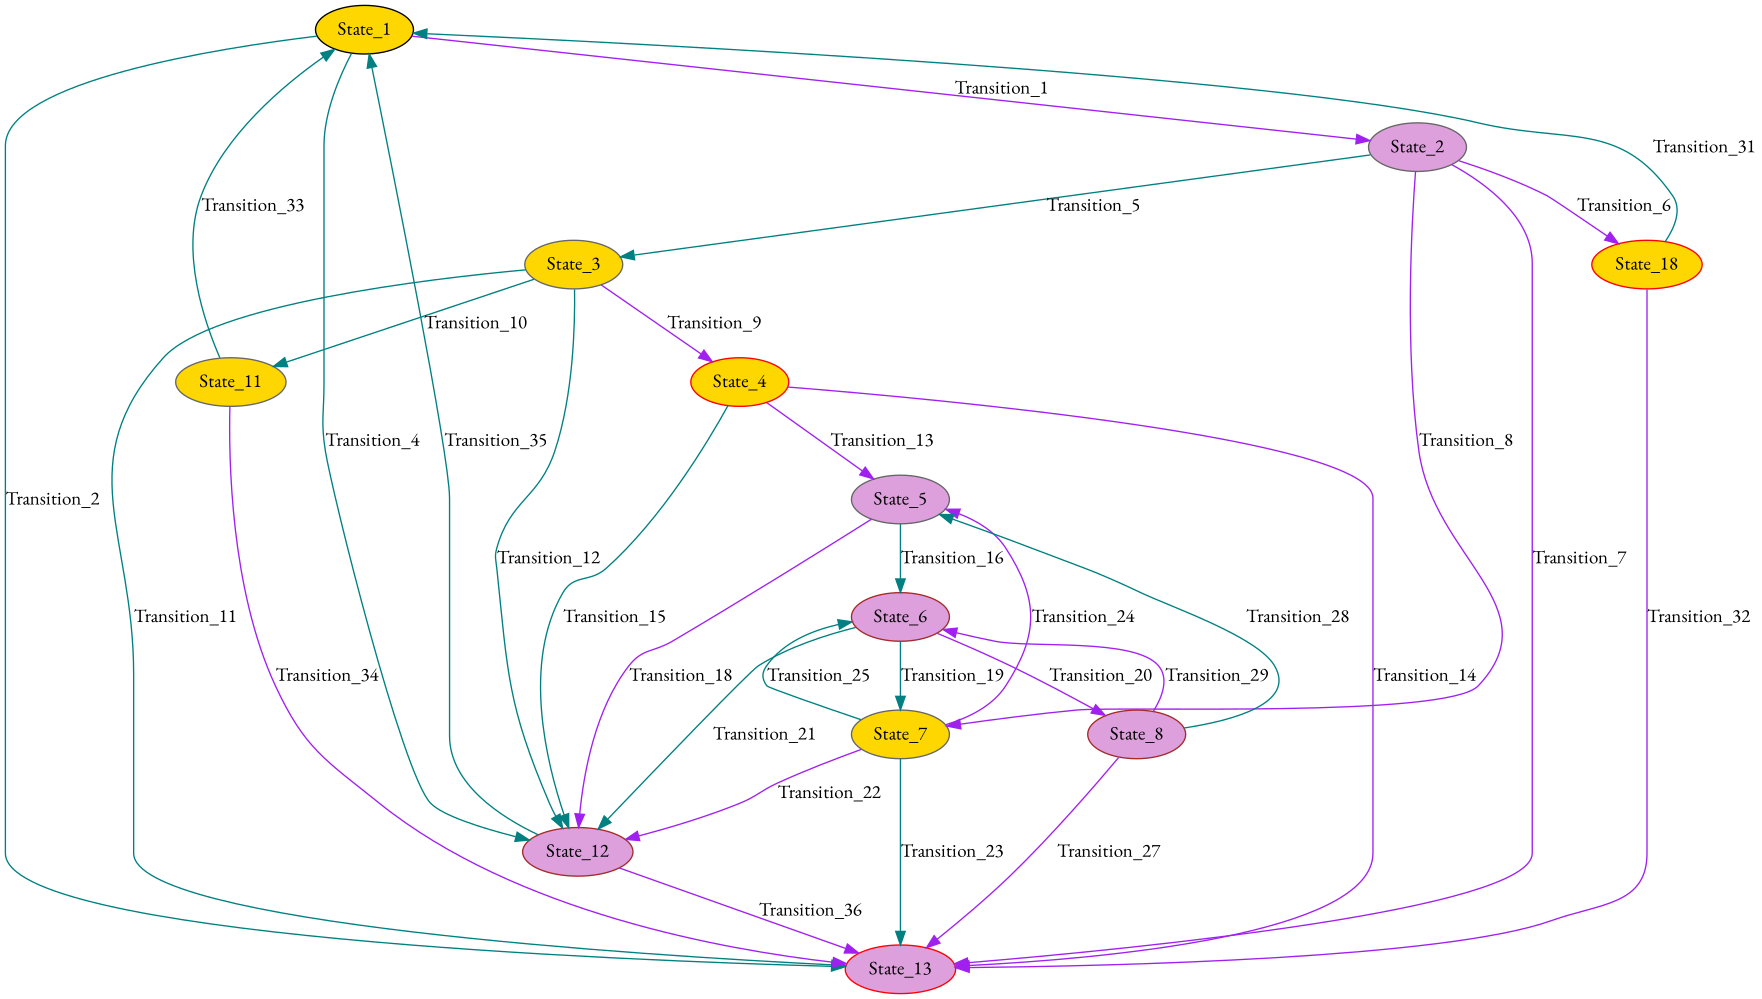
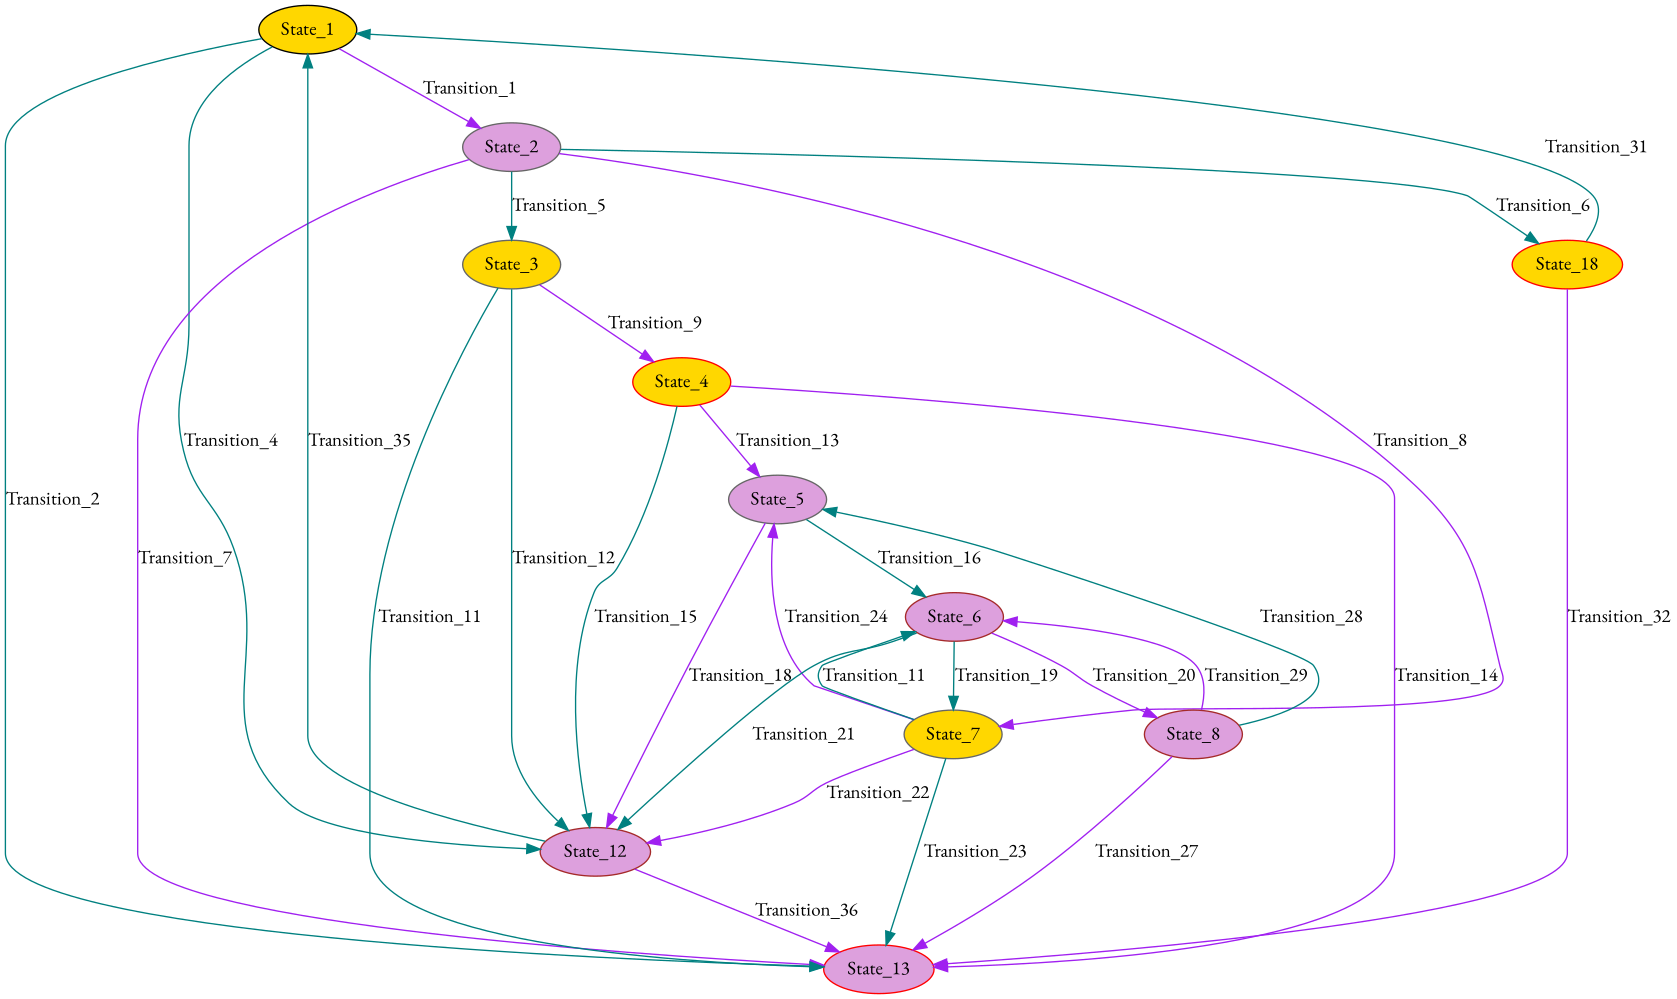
edge "State_2" -> "State_18": color purple -> teal
node "State_11": removed
edge "State_7" -> "State_6": label "Transition_25" -> "Transition_11"
